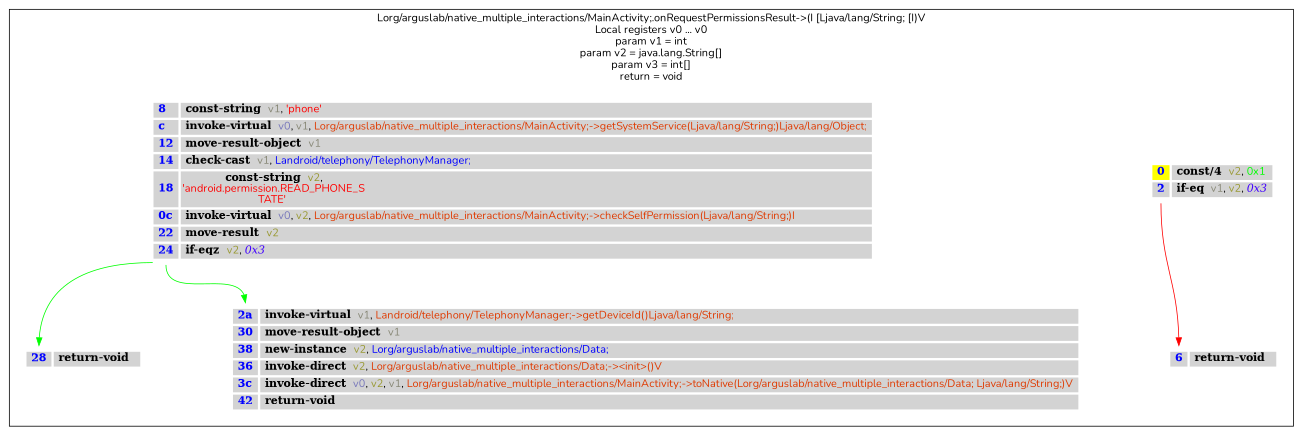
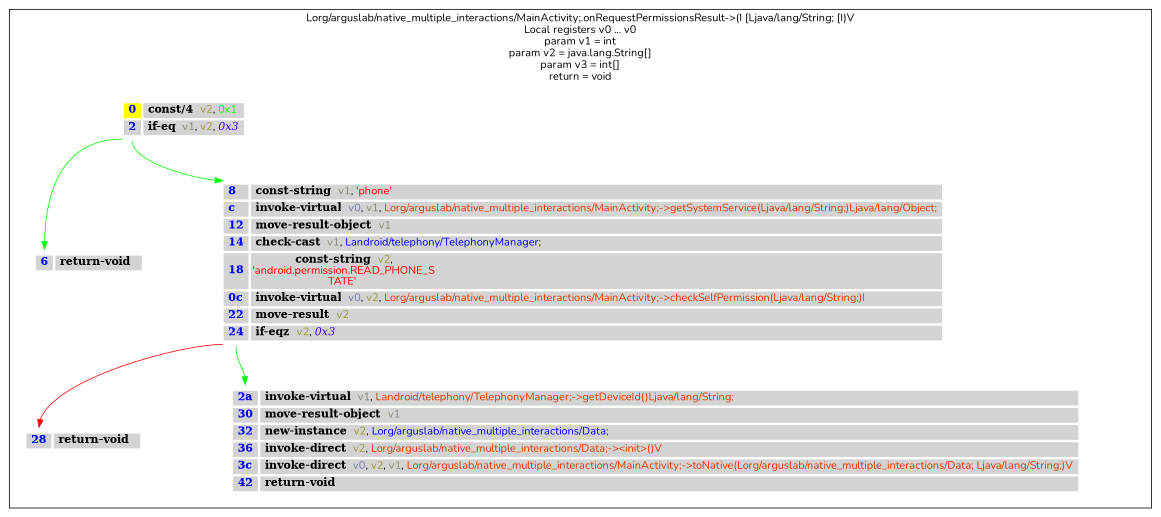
edge "0" -> "8": added
edge "0" -> "6": color red -> green
edge "8" -> "28": color green -> red
node "2a": text "38" -> "32"
